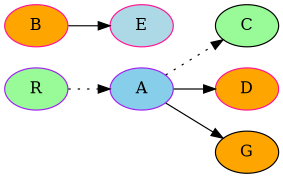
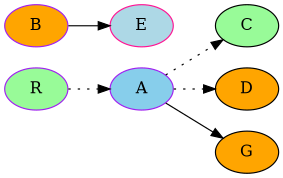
node "B": color deeppink -> purple
edge "A" -> "D": style solid -> dotted
node "D": color deeppink -> black
